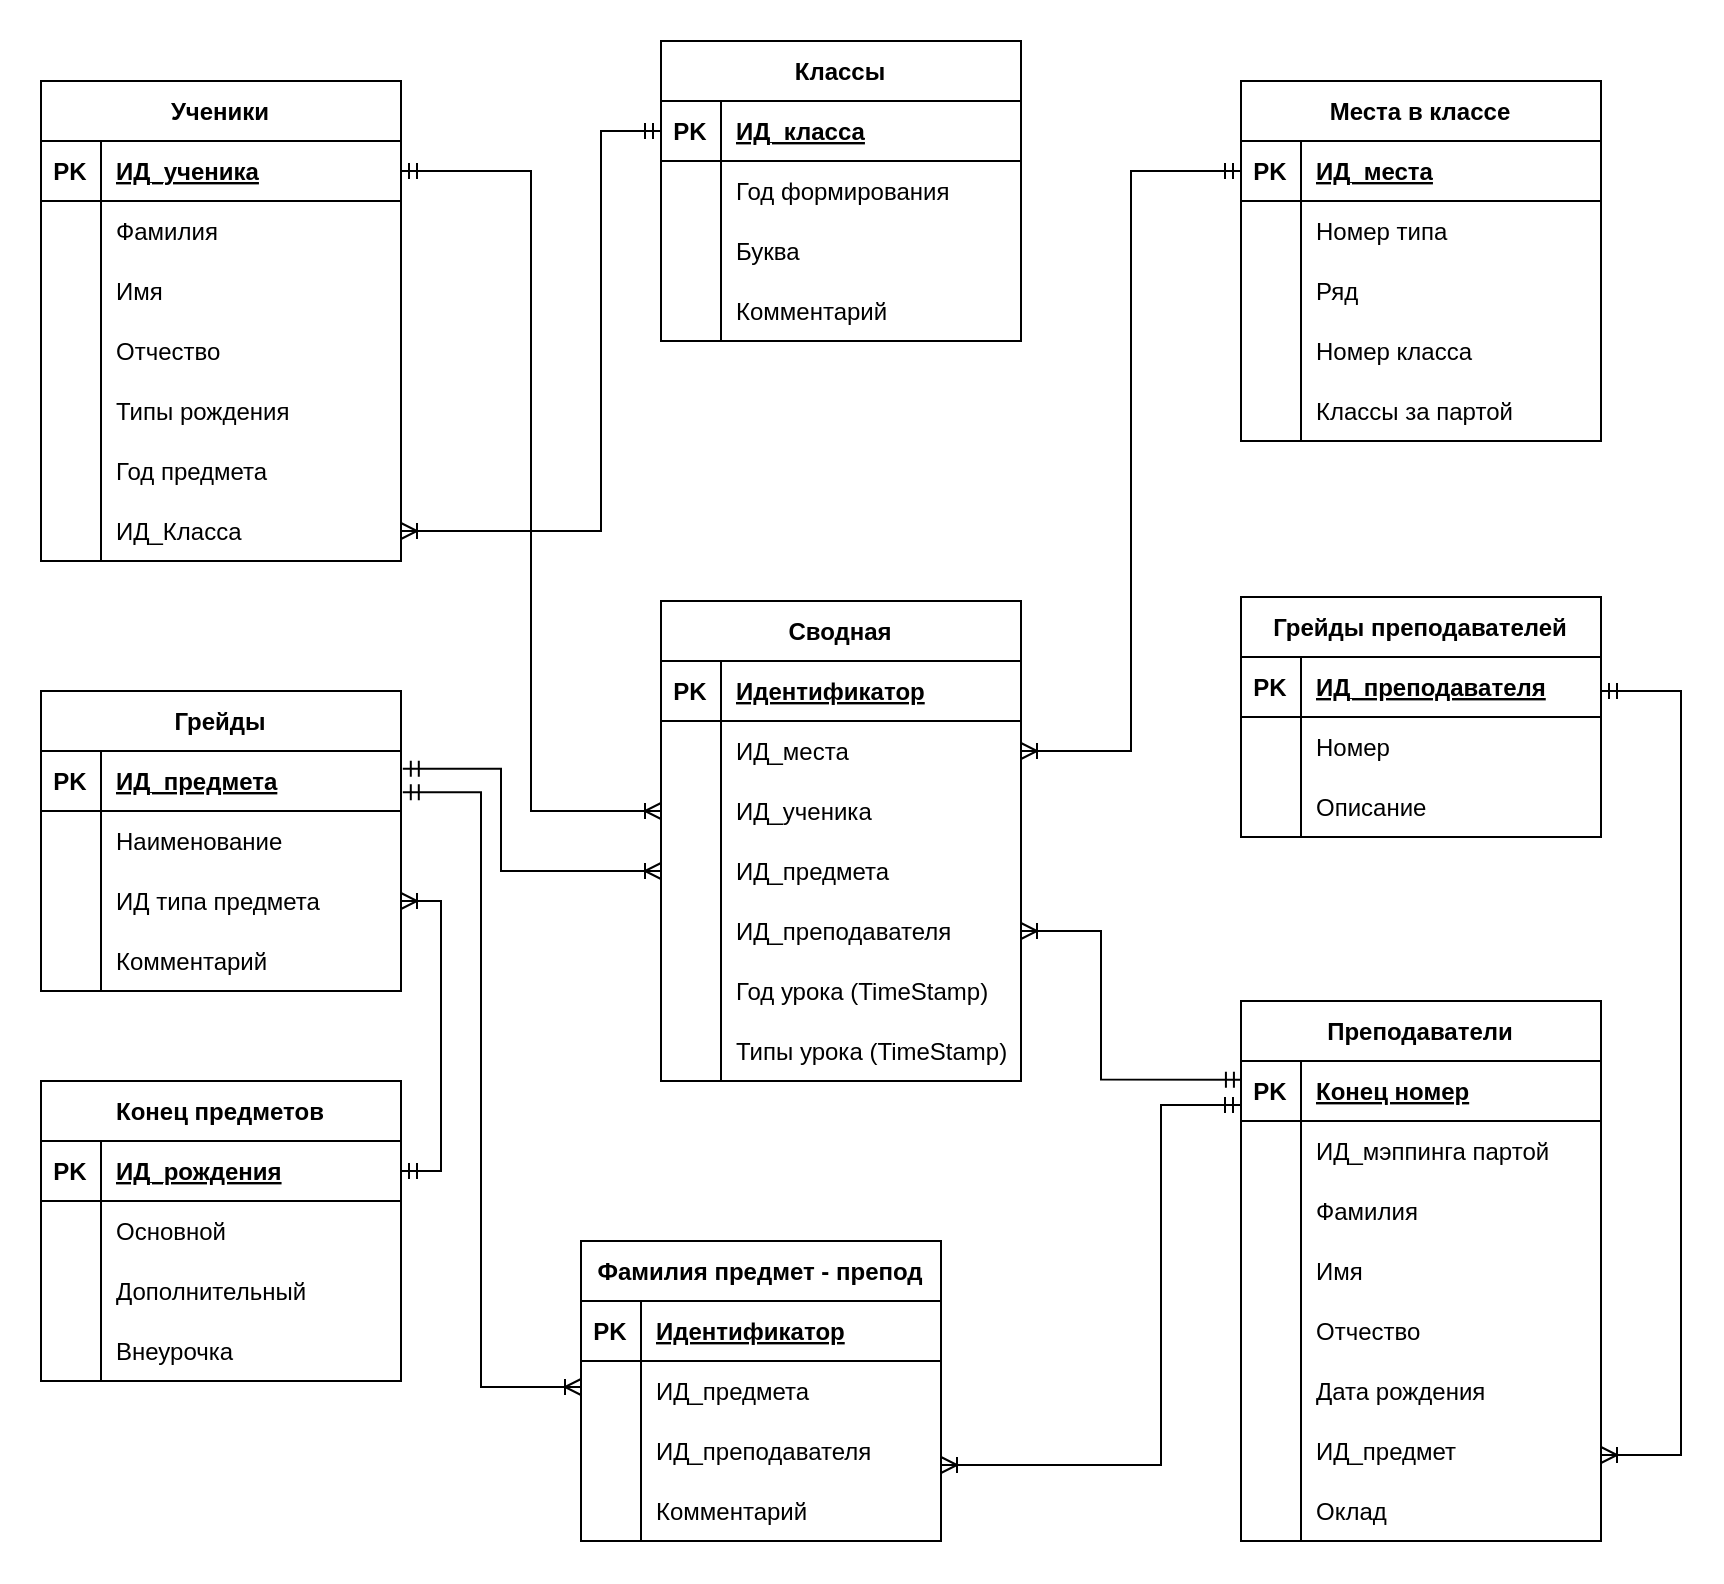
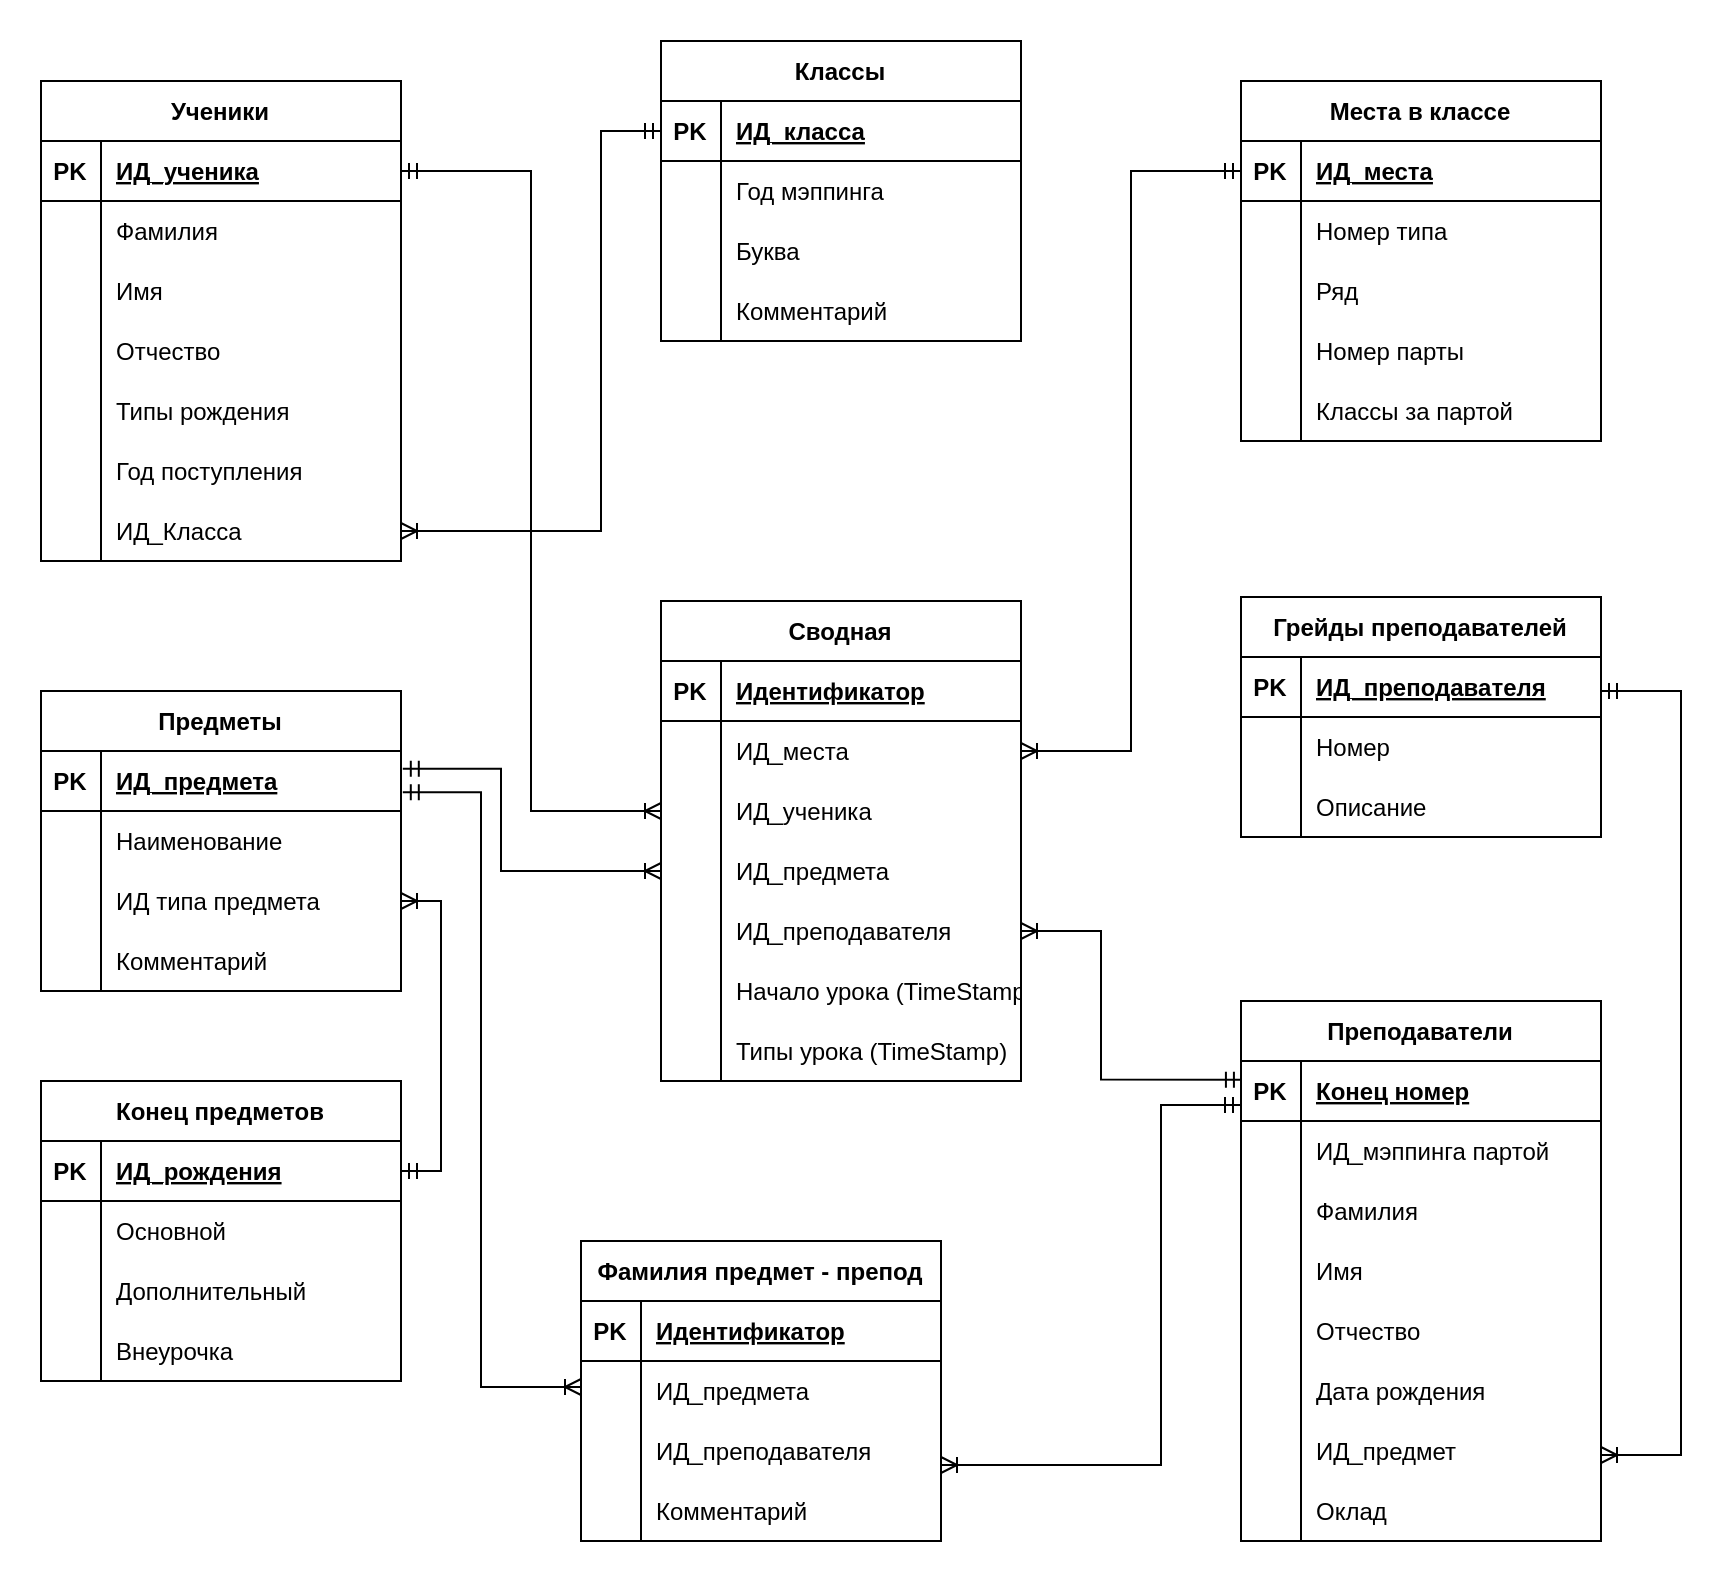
node "Год формирования": label "Год формирования" -> "Год мэппинга"
node "Номер класса": label "Номер класса" -> "Номер парты"
node "Год предмета": label "Год предмета" -> "Год поступления"
node "Грейды": label "Грейды" -> "Предметы"
node "Год урока (TimeStamp)": label "Год урока (TimeStamp)" -> "Начало урока (TimeStamp)"
